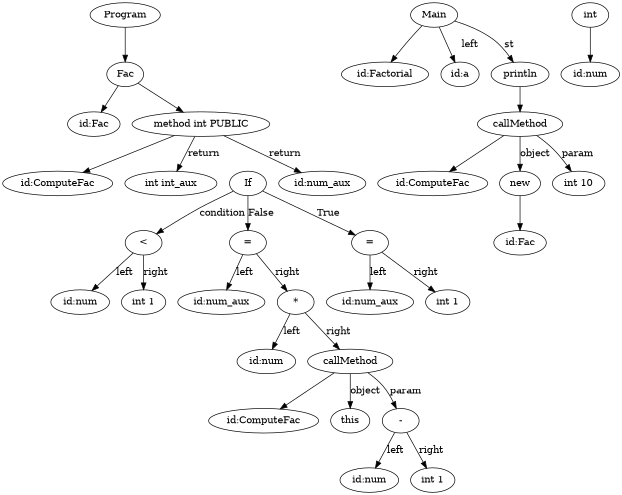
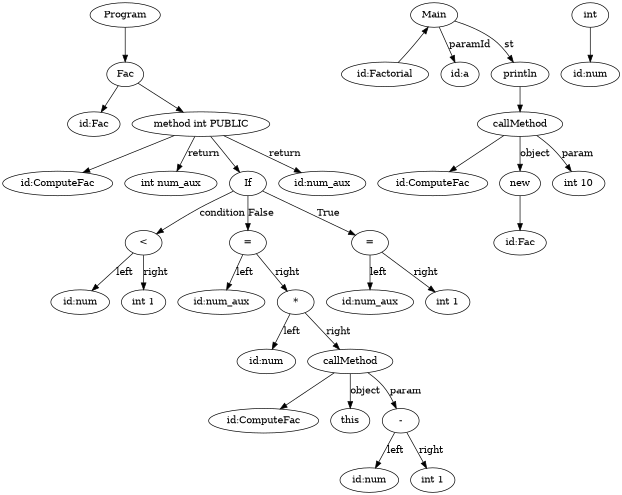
edge "Main" -> "id:Factorial": reversed
edge "Main" -> "id:a": label "left" -> "paramId"
edge "method int PUBLIC" -> "If": added
node "int int_aux": label "int int_aux" -> "int num_aux"
